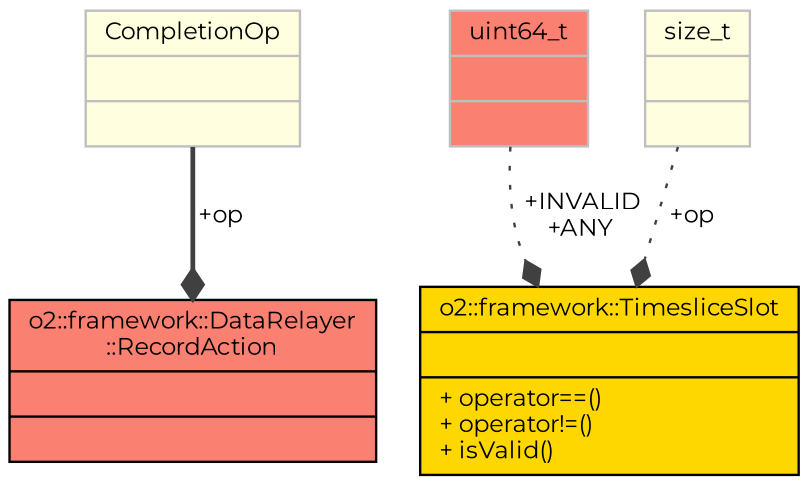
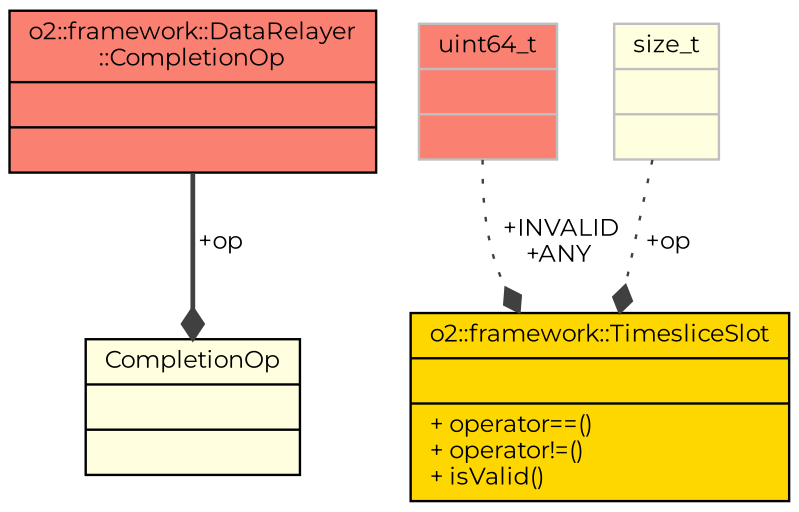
node "CompletionOp": color grey75 -> black
edge "CompletionOp" -> "o2::framework::DataRelayer": reversed
node "o2::framework::DataRelayer": text "::RecordAction" -> "::CompletionOp"
